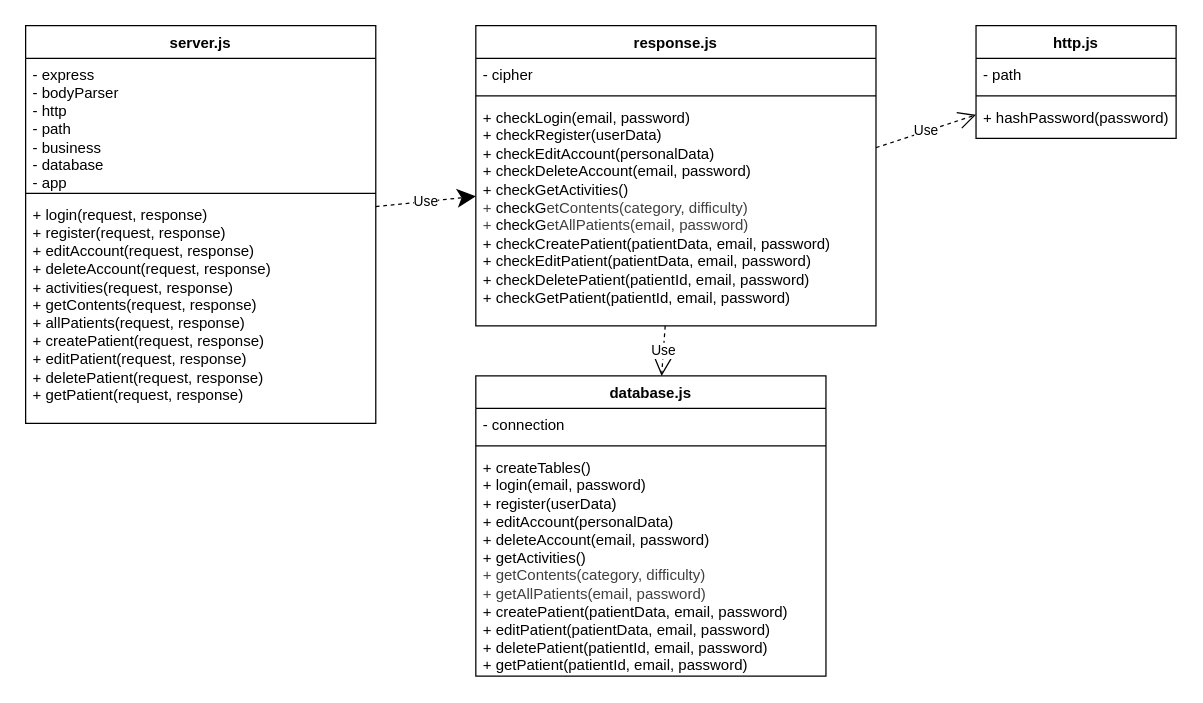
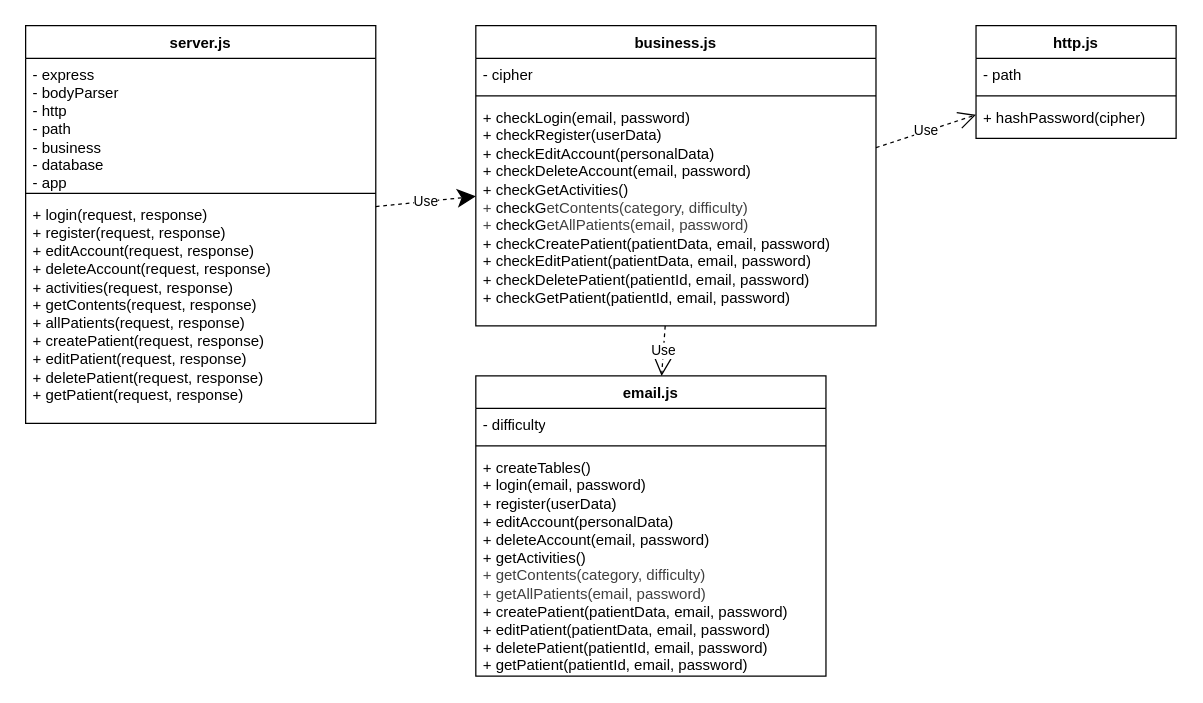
node "response.js": label "response.js" -> "business.js"
node "+ hashPassword(password)": label "+ hashPassword(password)" -> "+ hashPassword(cipher)"
node "database.js": label "database.js" -> "email.js"
node "- connection": label "- connection" -> "- difficulty"
